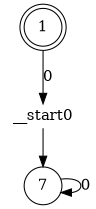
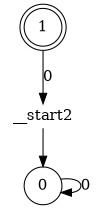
node "__start0": label "__start0" -> "__start2"
node "7": label "7" -> "0"
